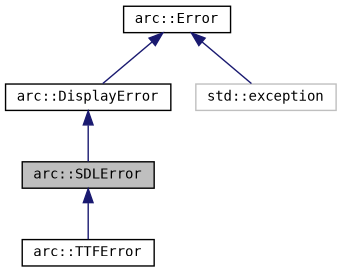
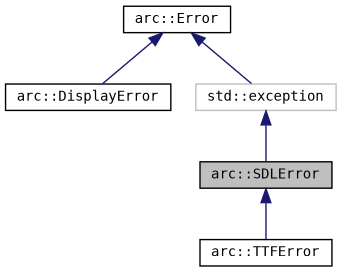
edge "arc::SDLError" -> "arc::DisplayError": now "arc::SDLError" -> "std::exception"
